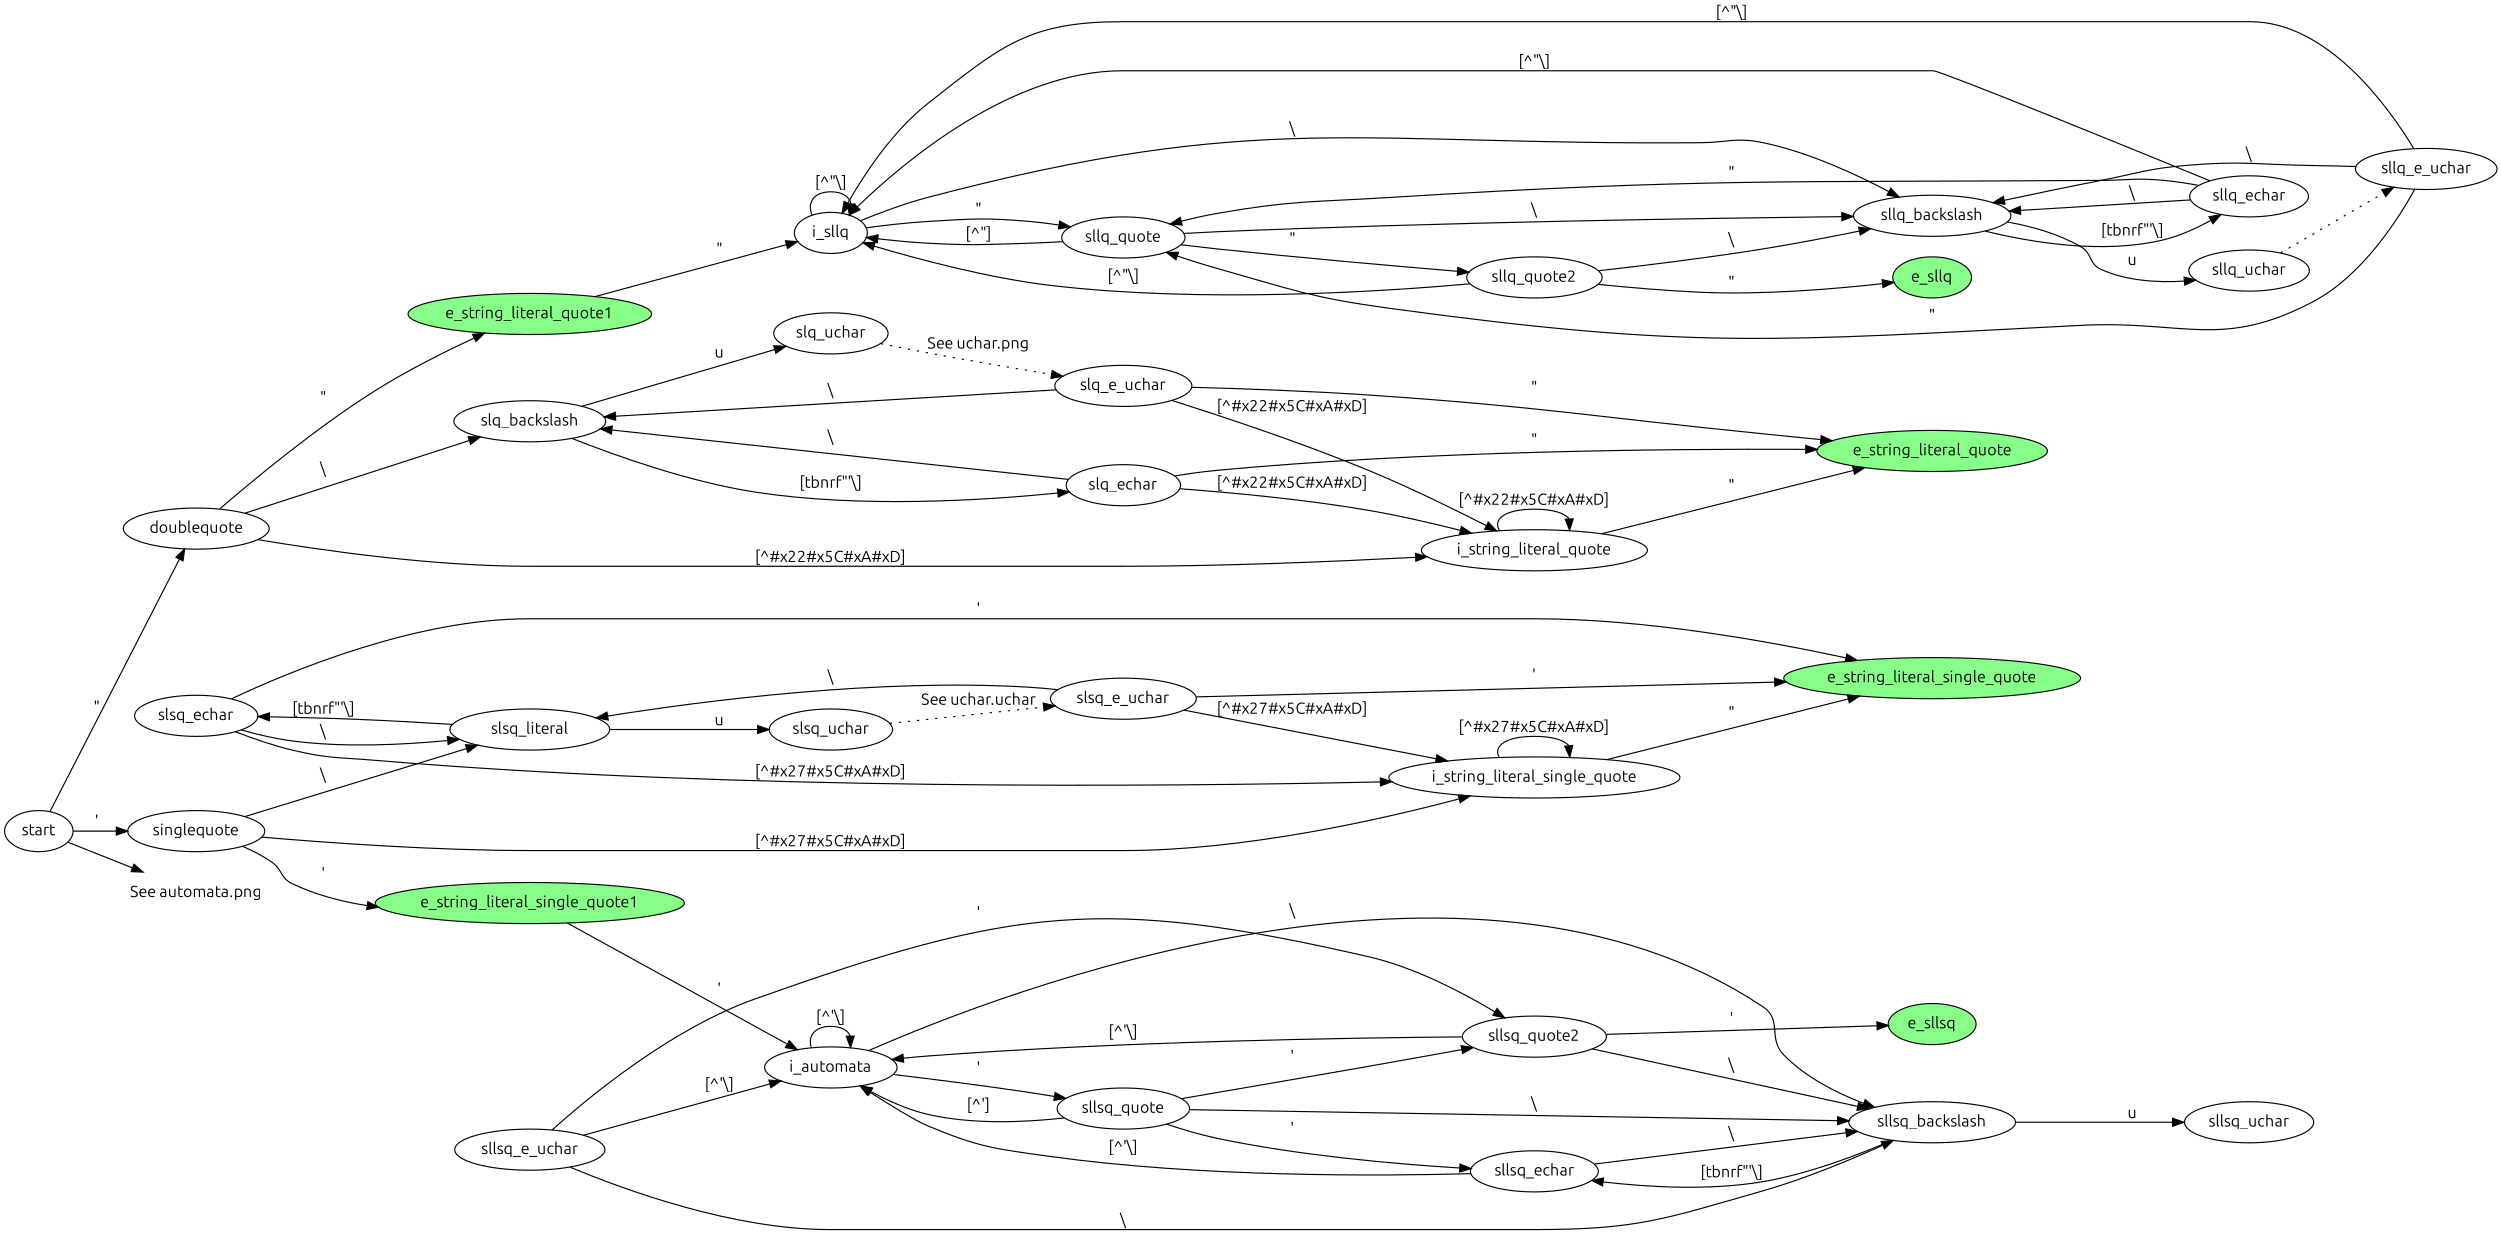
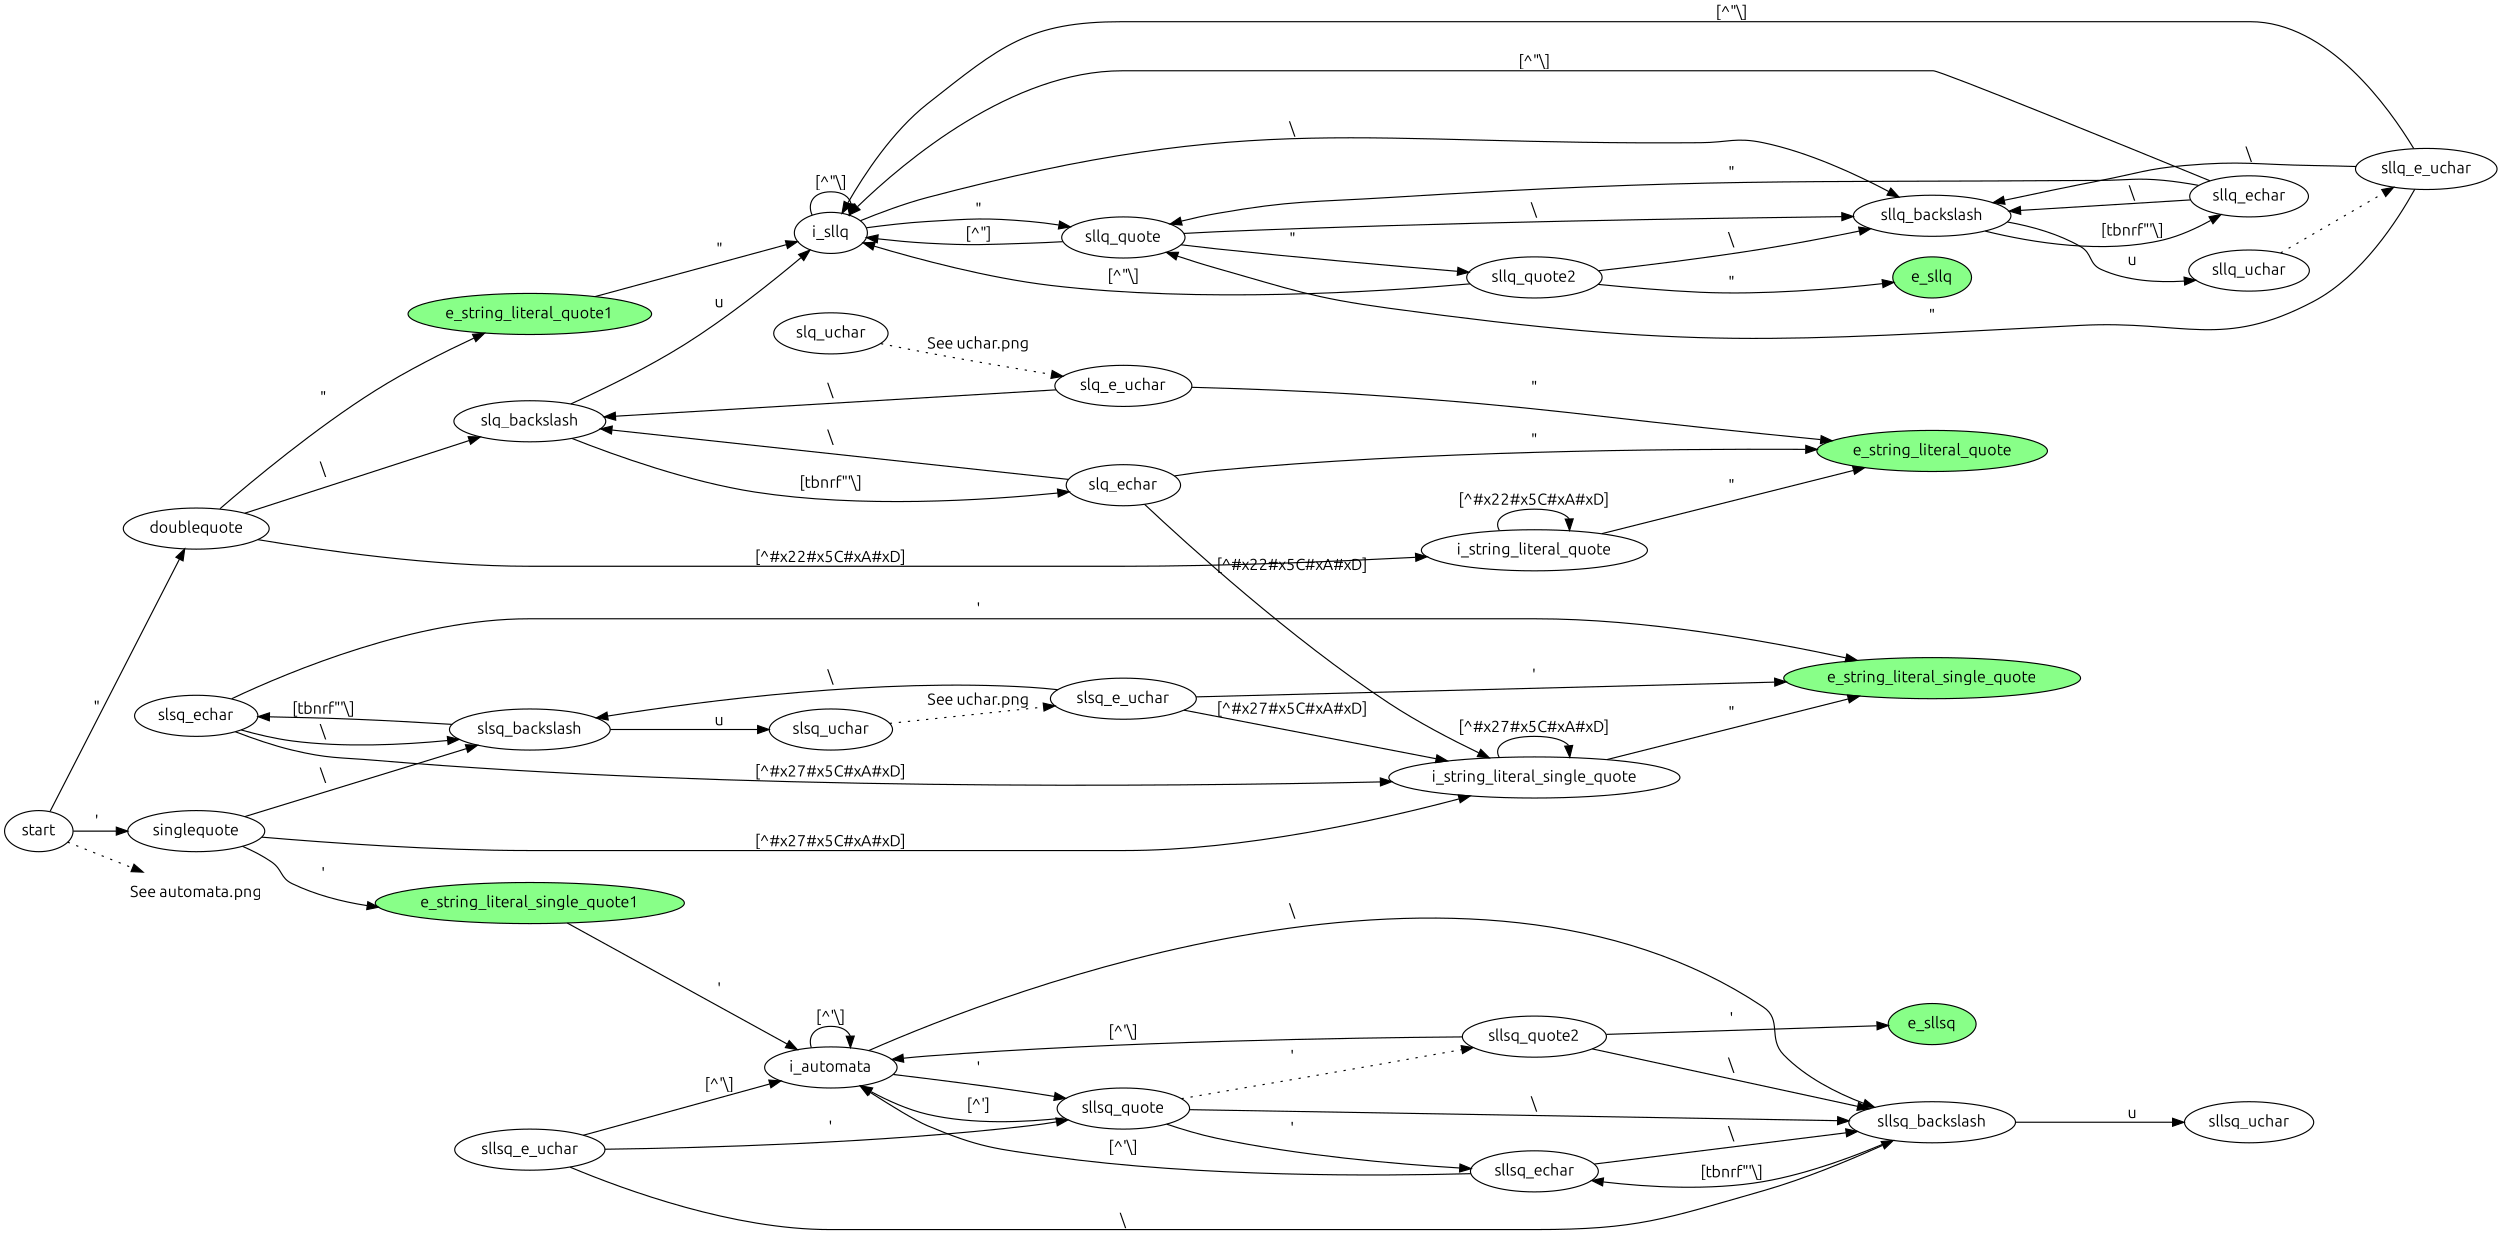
edge "slq_backslash" -> "slq_uchar": now "slq_backslash" -> "i_sllq"
edge "slq_e_uchar" -> "i_string_literal_quote": removed, label "[^#x22#x5C#xA#xD]"
edge "slq_echar" -> "i_string_literal_quote": now "slq_echar" -> "i_string_literal_single_quote"
edge "slsq_uchar" -> "slsq_e_uchar": label "See uchar.uchar" -> "See uchar.png"
node "slsq_literal": label "slsq_literal" -> "slsq_backslash"
edge "start" -> "See automata.png": style solid -> dotted
edge "sllsq_e_uchar" -> "sllsq_quote2": now "sllsq_e_uchar" -> "sllsq_quote"
edge "sllsq_quote" -> "sllsq_quote2": style solid -> dotted
